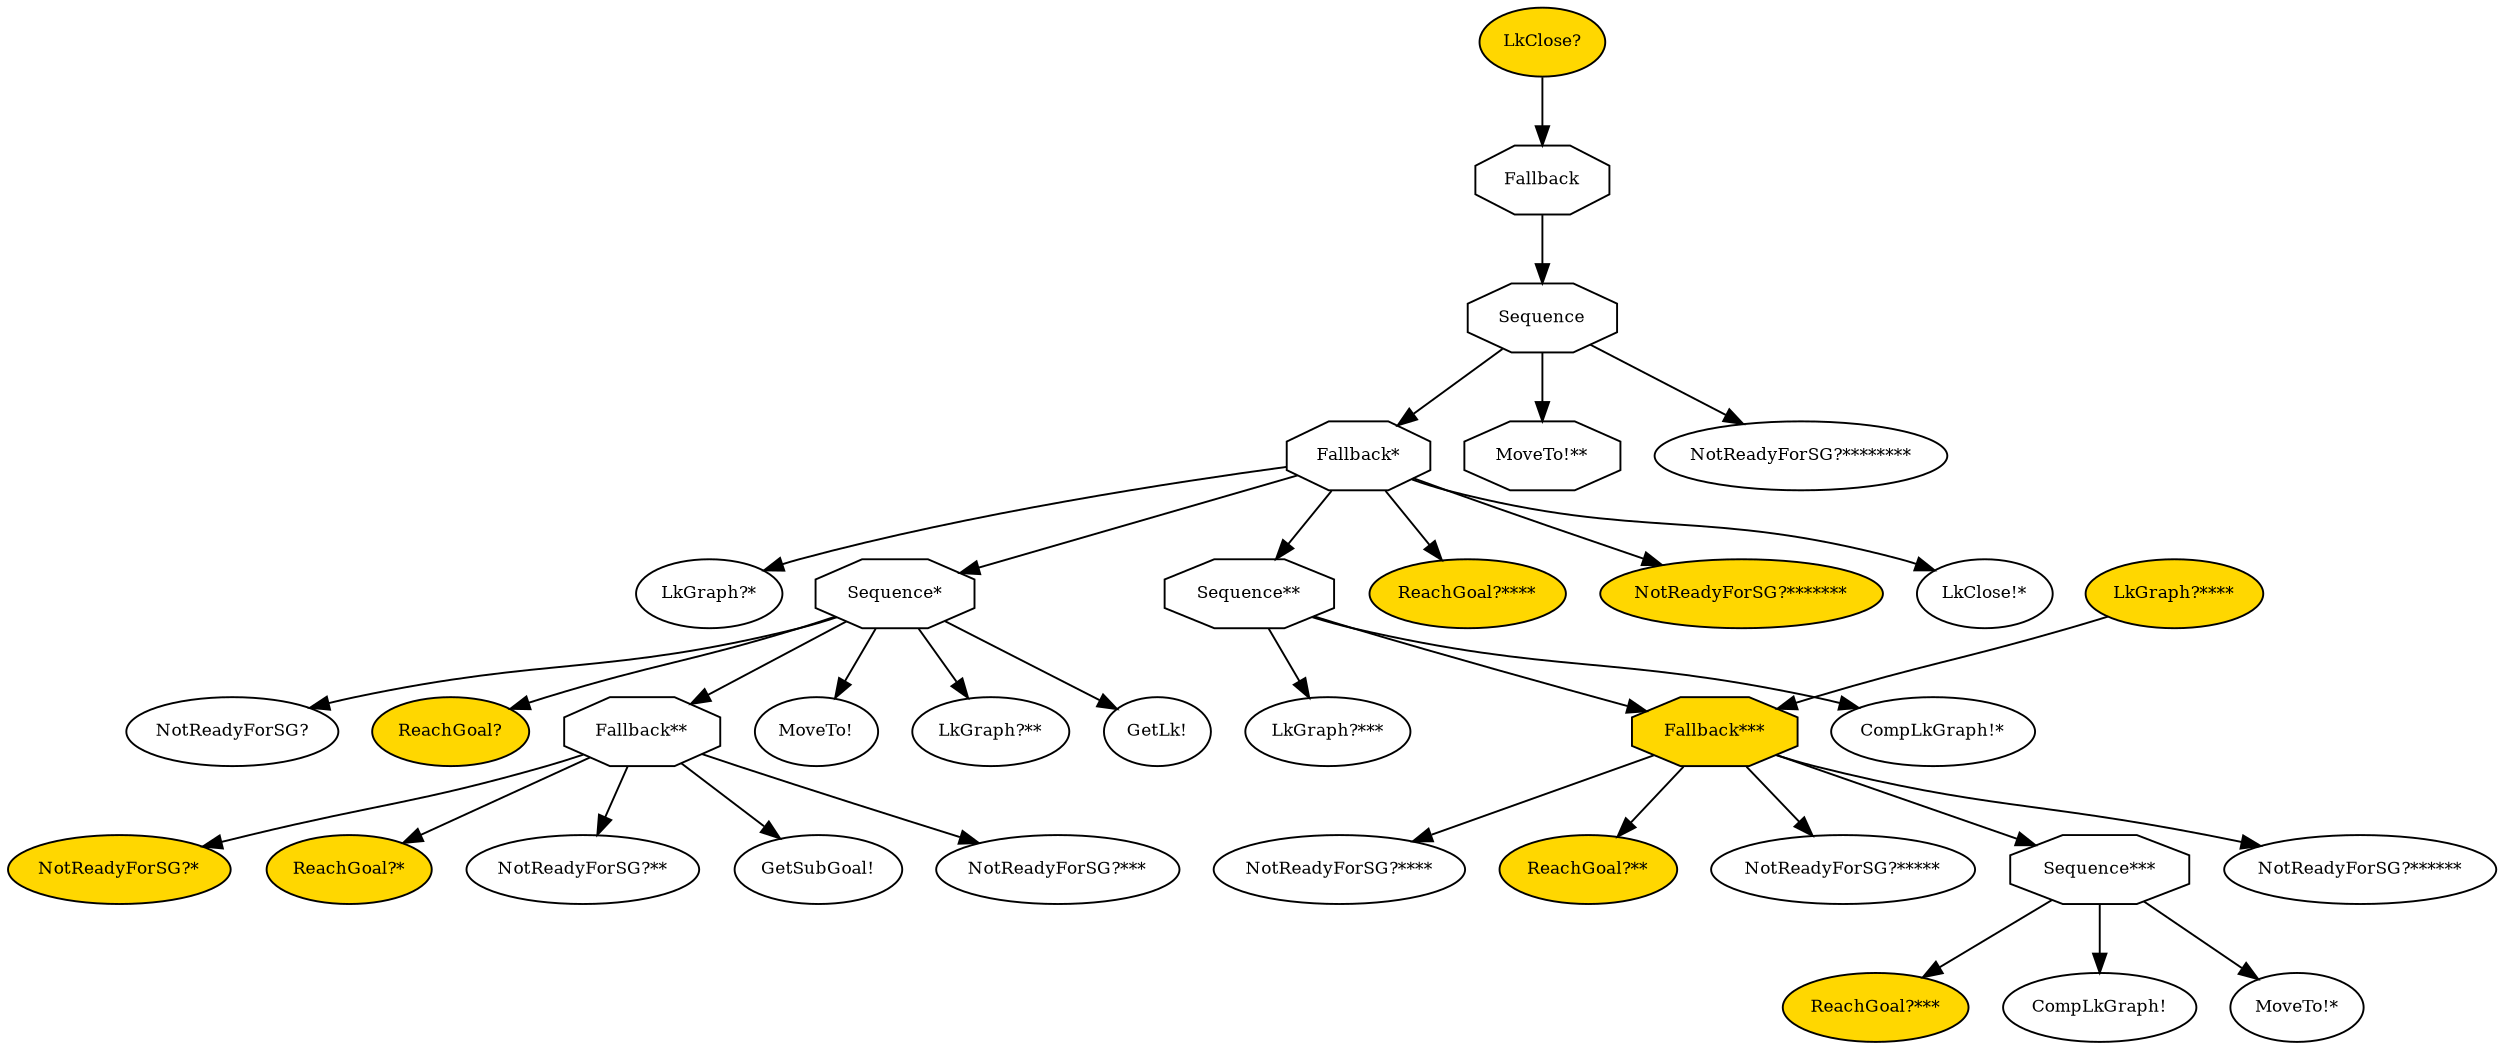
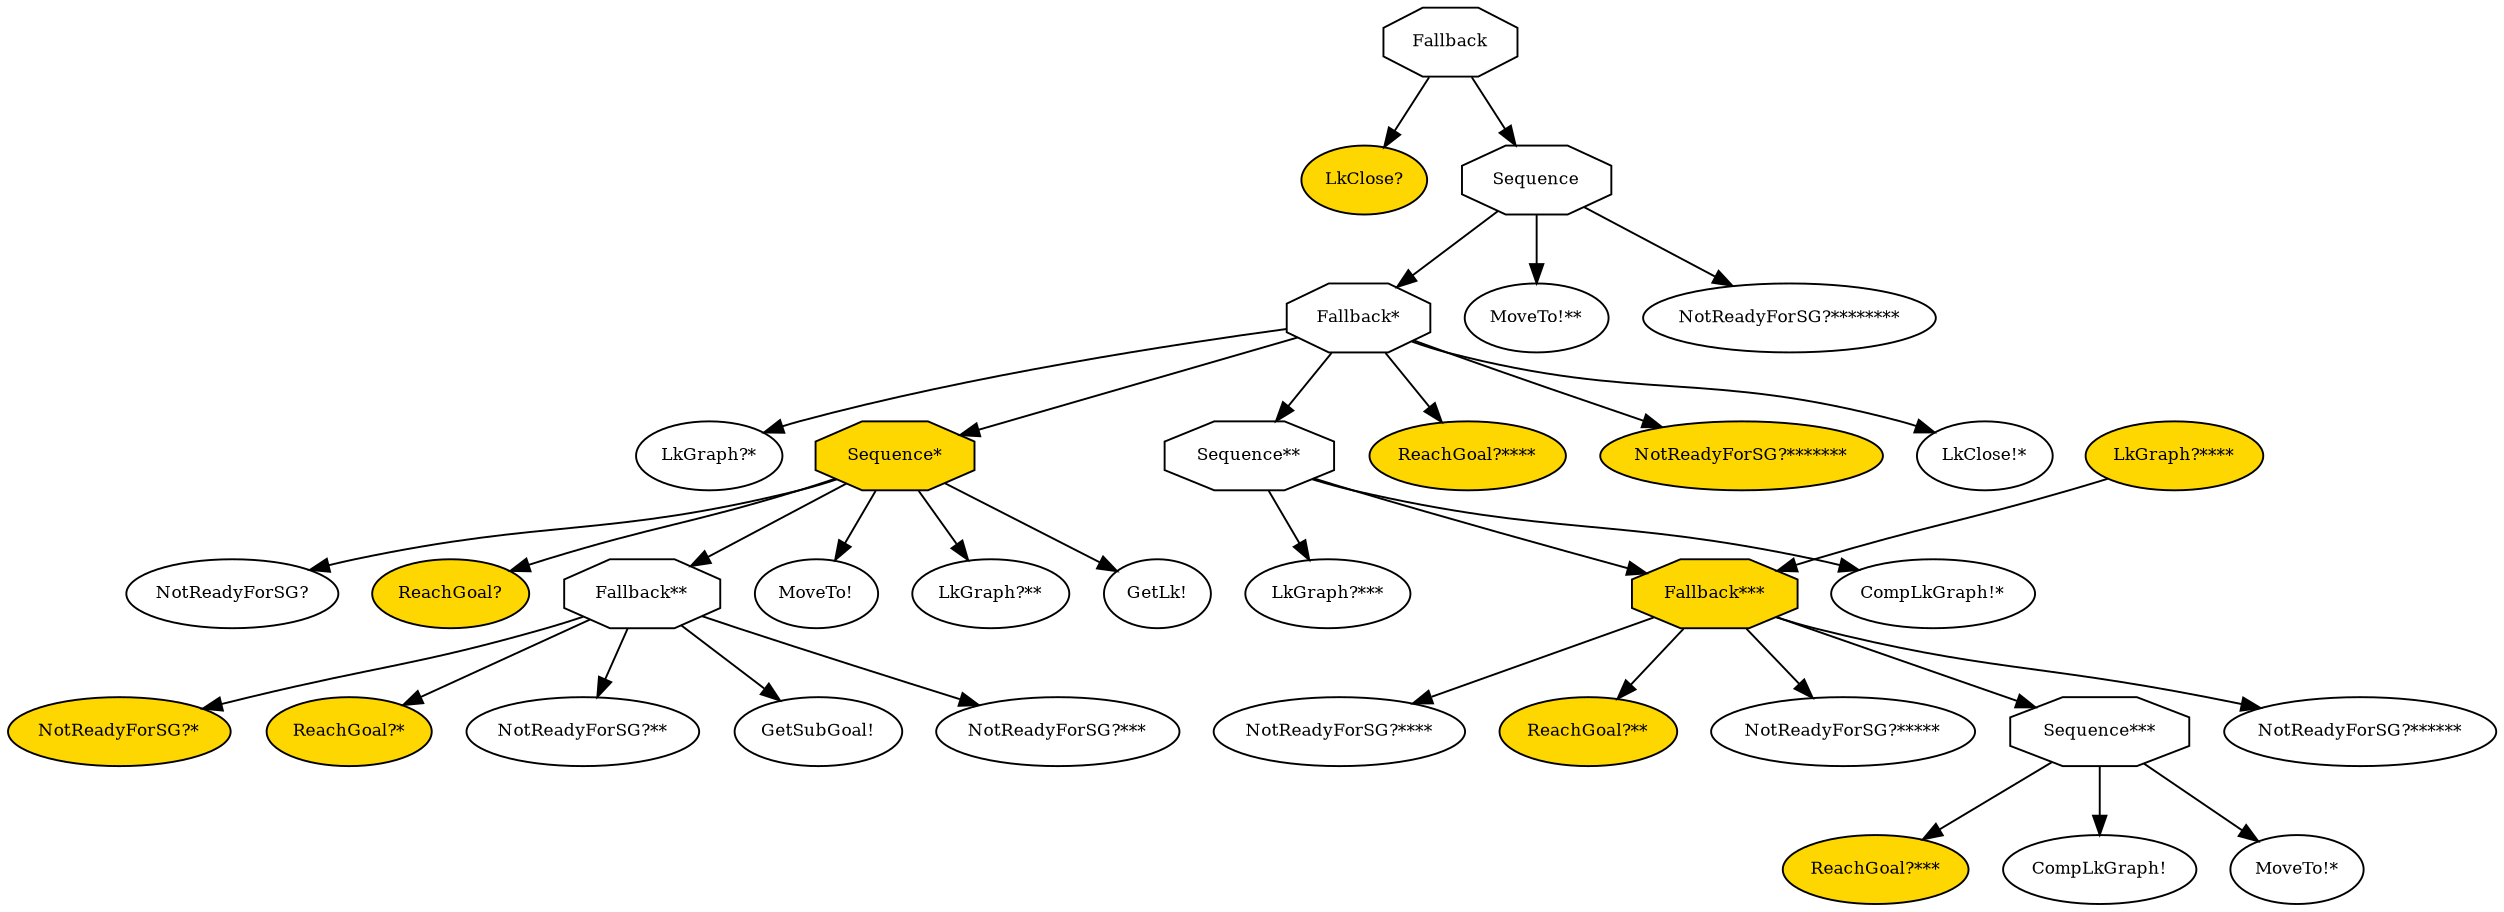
edge "LkClose?" -> "Fallback": reversed
node "MoveTo!**": shape octagon -> ellipse
node "Sequence*": fillcolor white -> gold
